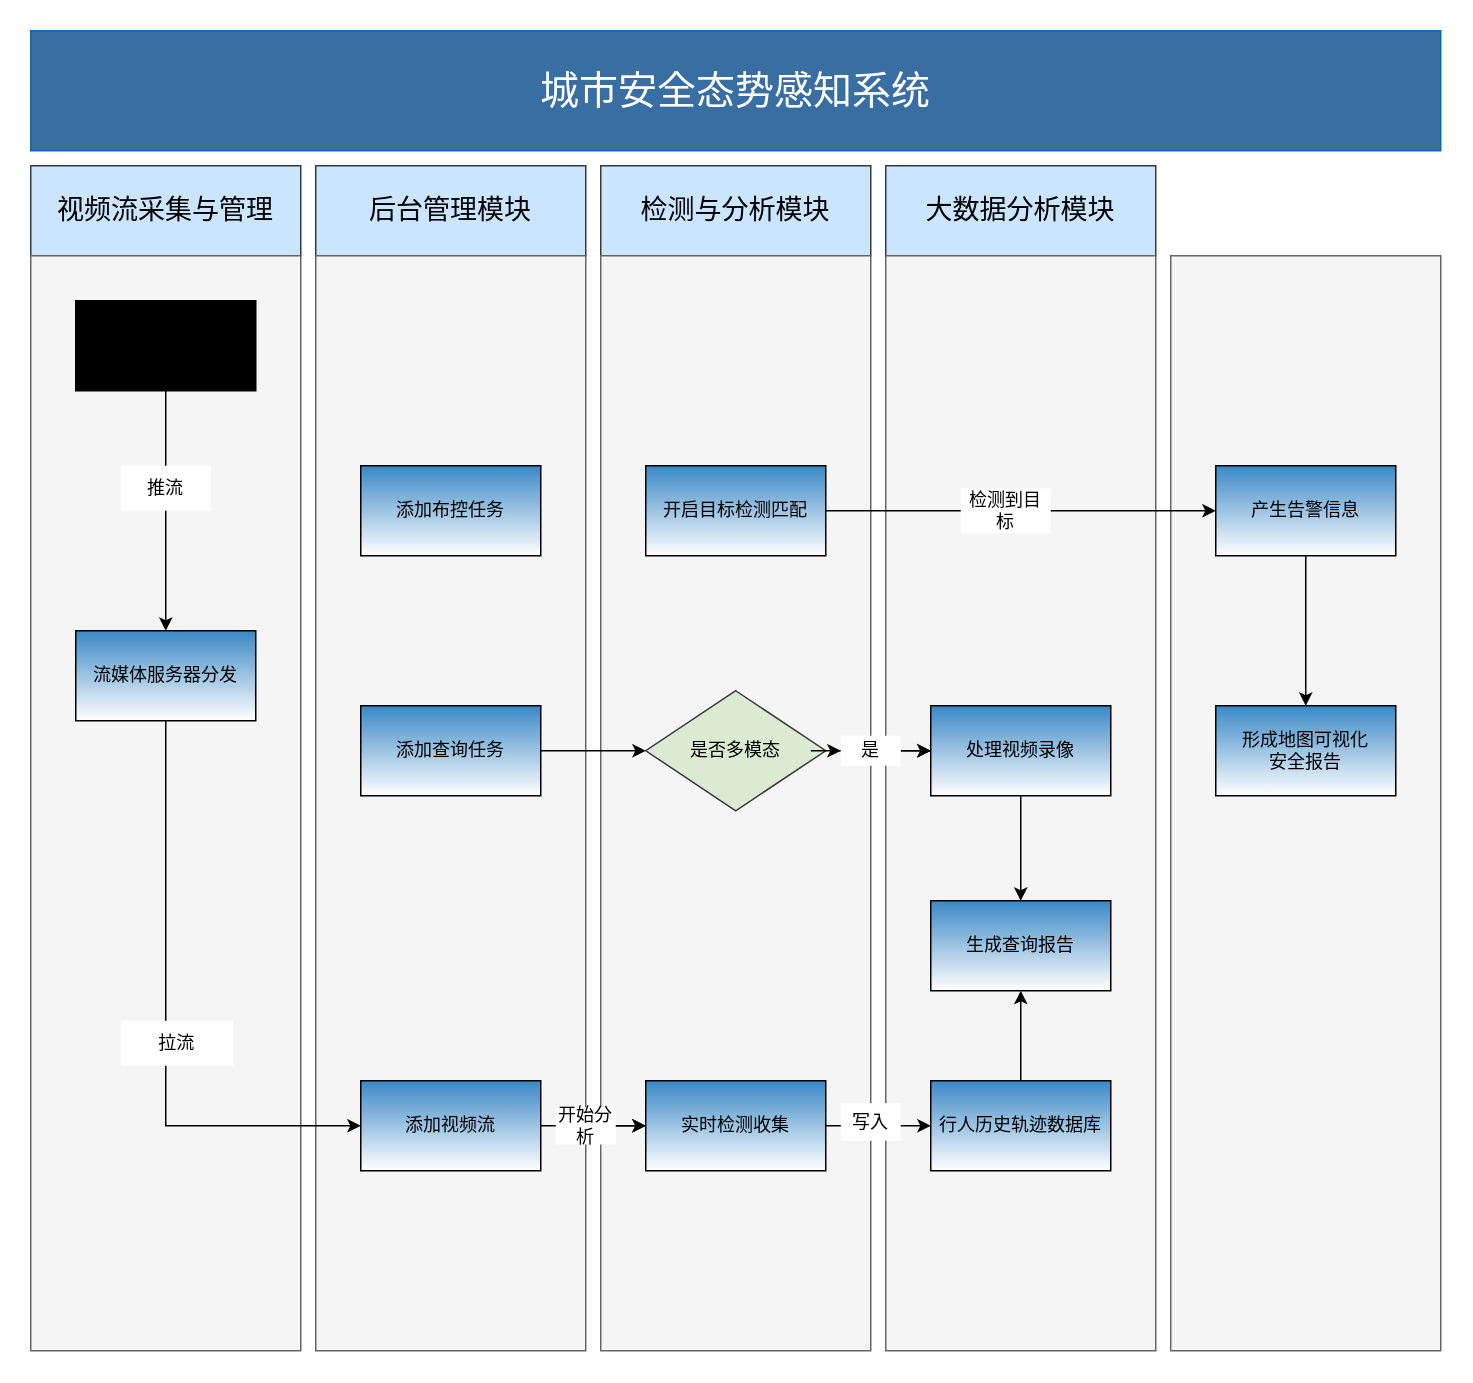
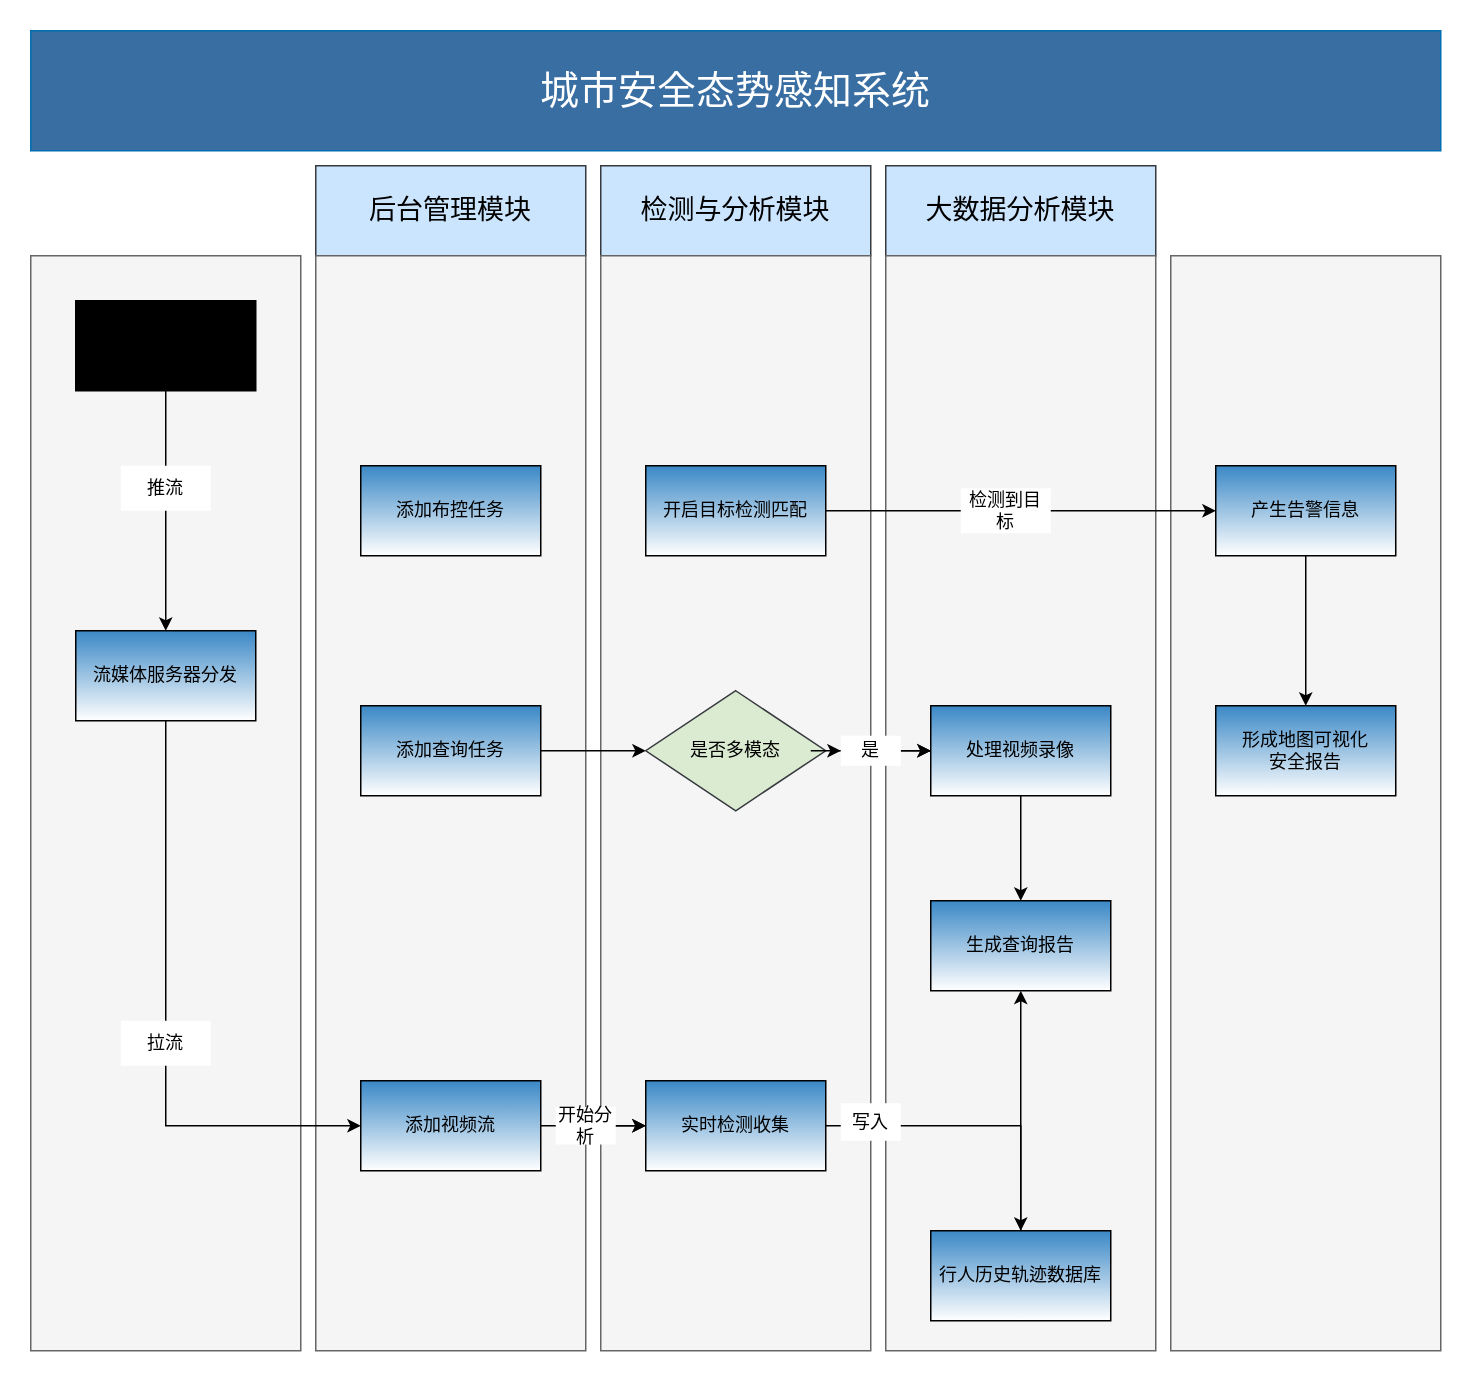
node "视频流采集与管理": removed
node "拉流": size 113x45 -> 90x45
node "行人历史轨迹数据库": moved (1021, 1126) -> (1021, 1276)
